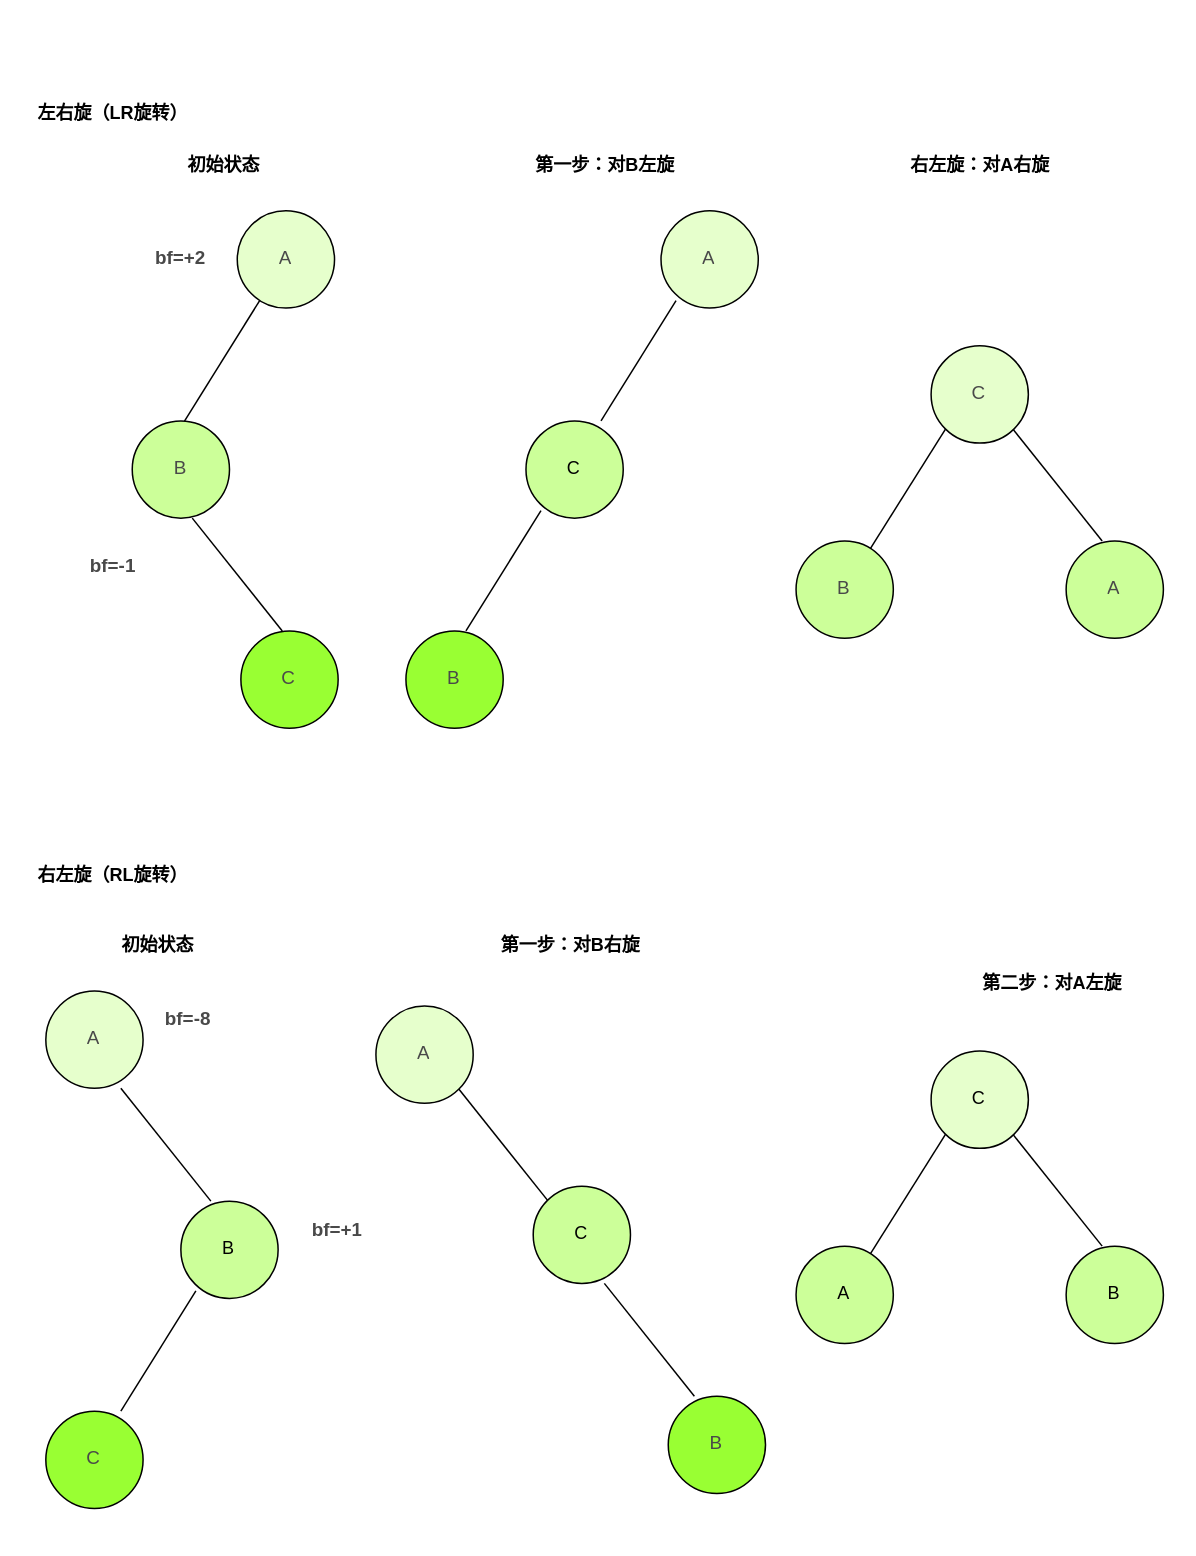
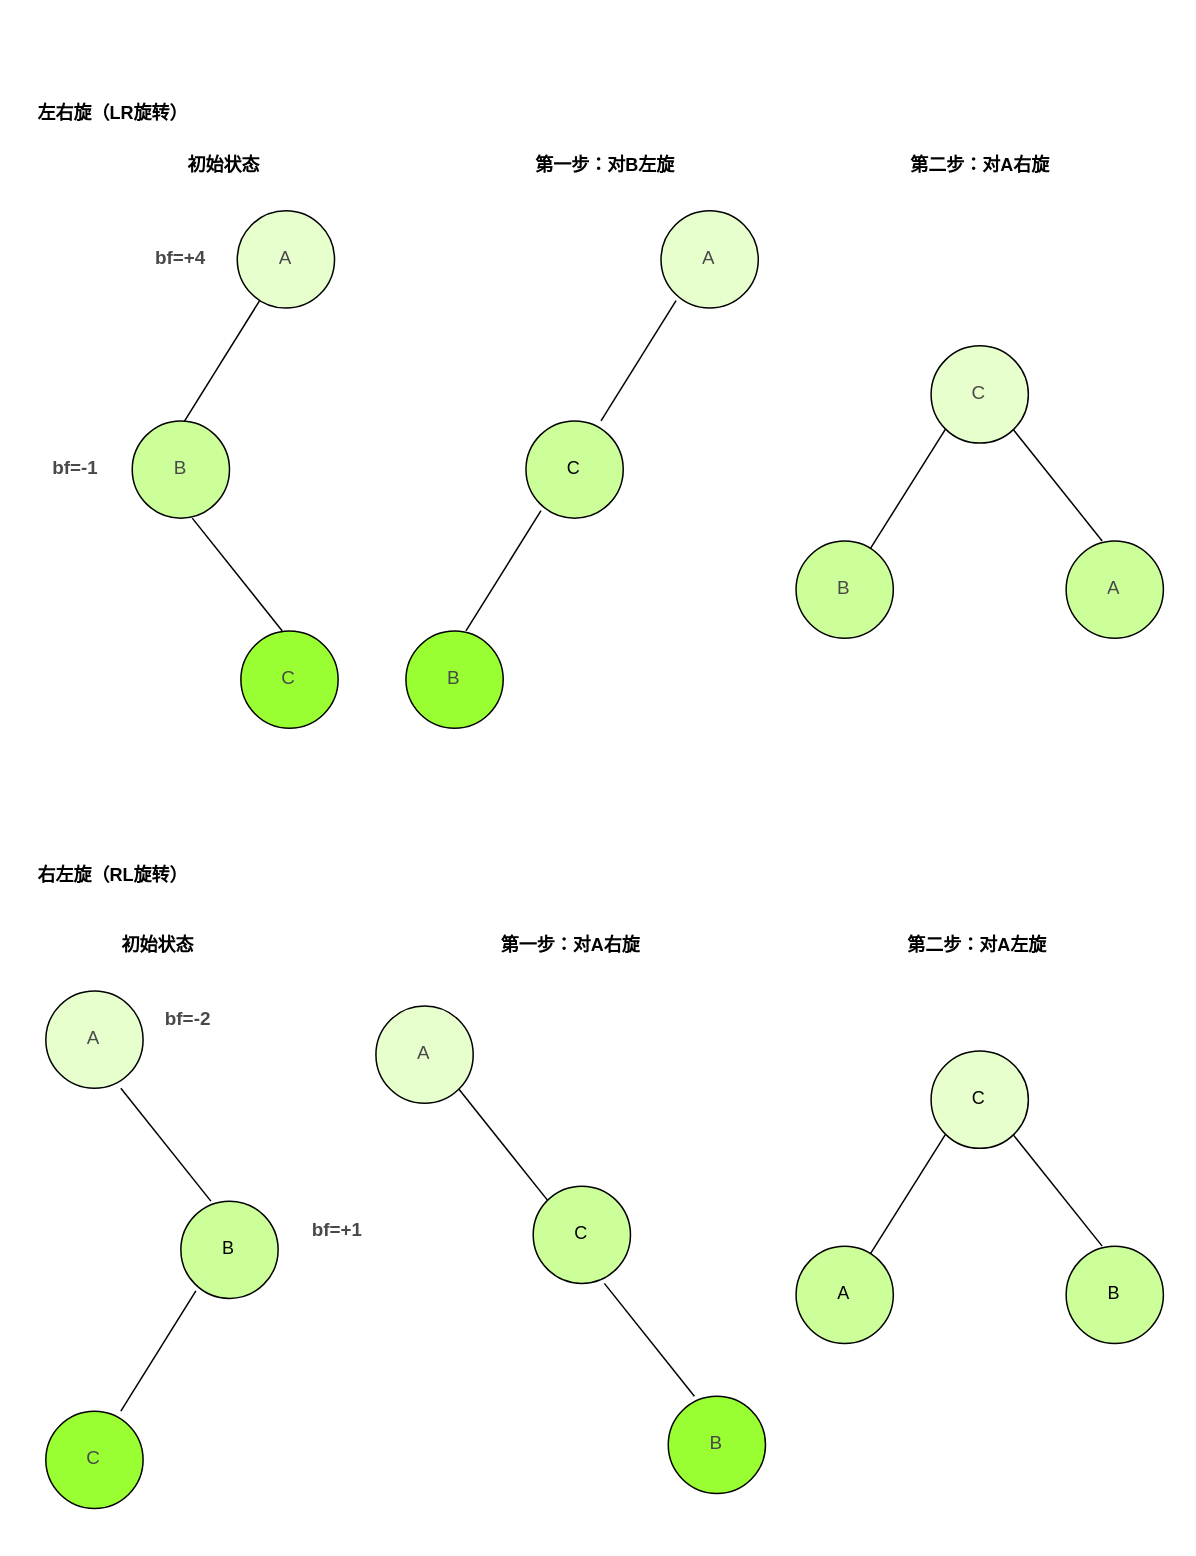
node "右左旋：对A右旋": label "右左旋：对A右旋" -> "第二步：对A右旋"
node "bf=+2": label "bf=+2" -> "bf=+4"
node "bf=-1": moved (113, 567) -> (76, 469)
node "第一步：对B右旋": label "第一步：对B右旋" -> "第一步：对A右旋"
node "第二步：对A左旋": moved (1053, 983) -> (978, 946)
node "bf=-8": label "bf=-8" -> "bf=-2"
